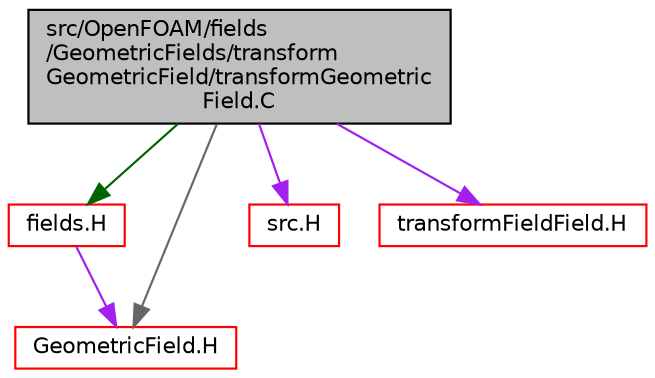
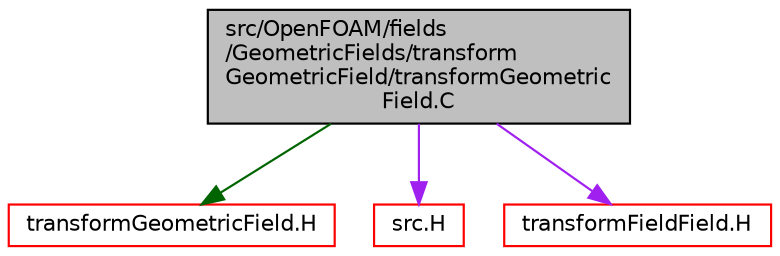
node "fields.H": label "fields.H" -> "transformGeometricField.H"
node "GeometricField.H": removed
